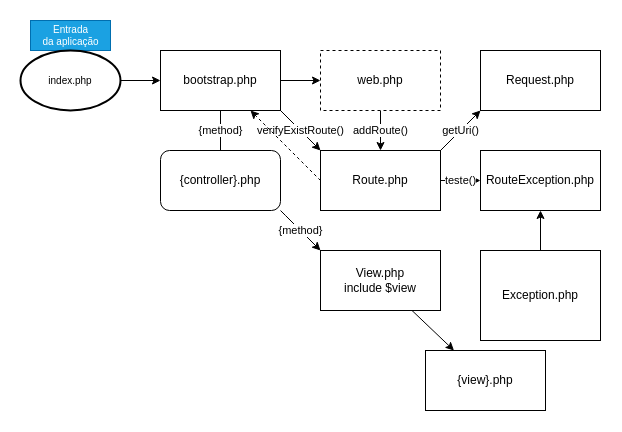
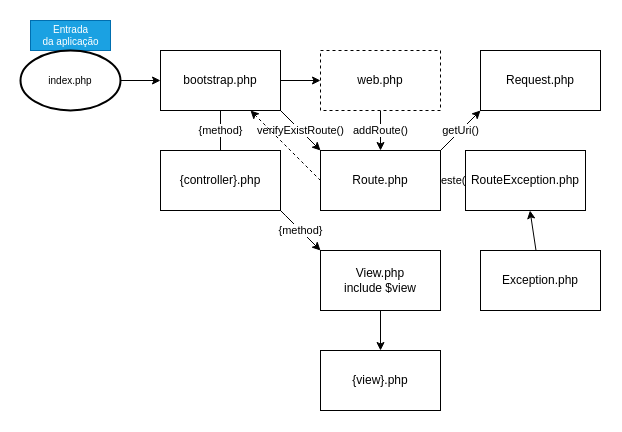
node "{controller}.php": shape rounded rectangle -> rectangle
node "RouteException.php": moved (541, 181) -> (526, 181)
node "Exception.php": size 120x90 -> 120x60
node "{view}.php": moved (486, 381) -> (381, 381)
